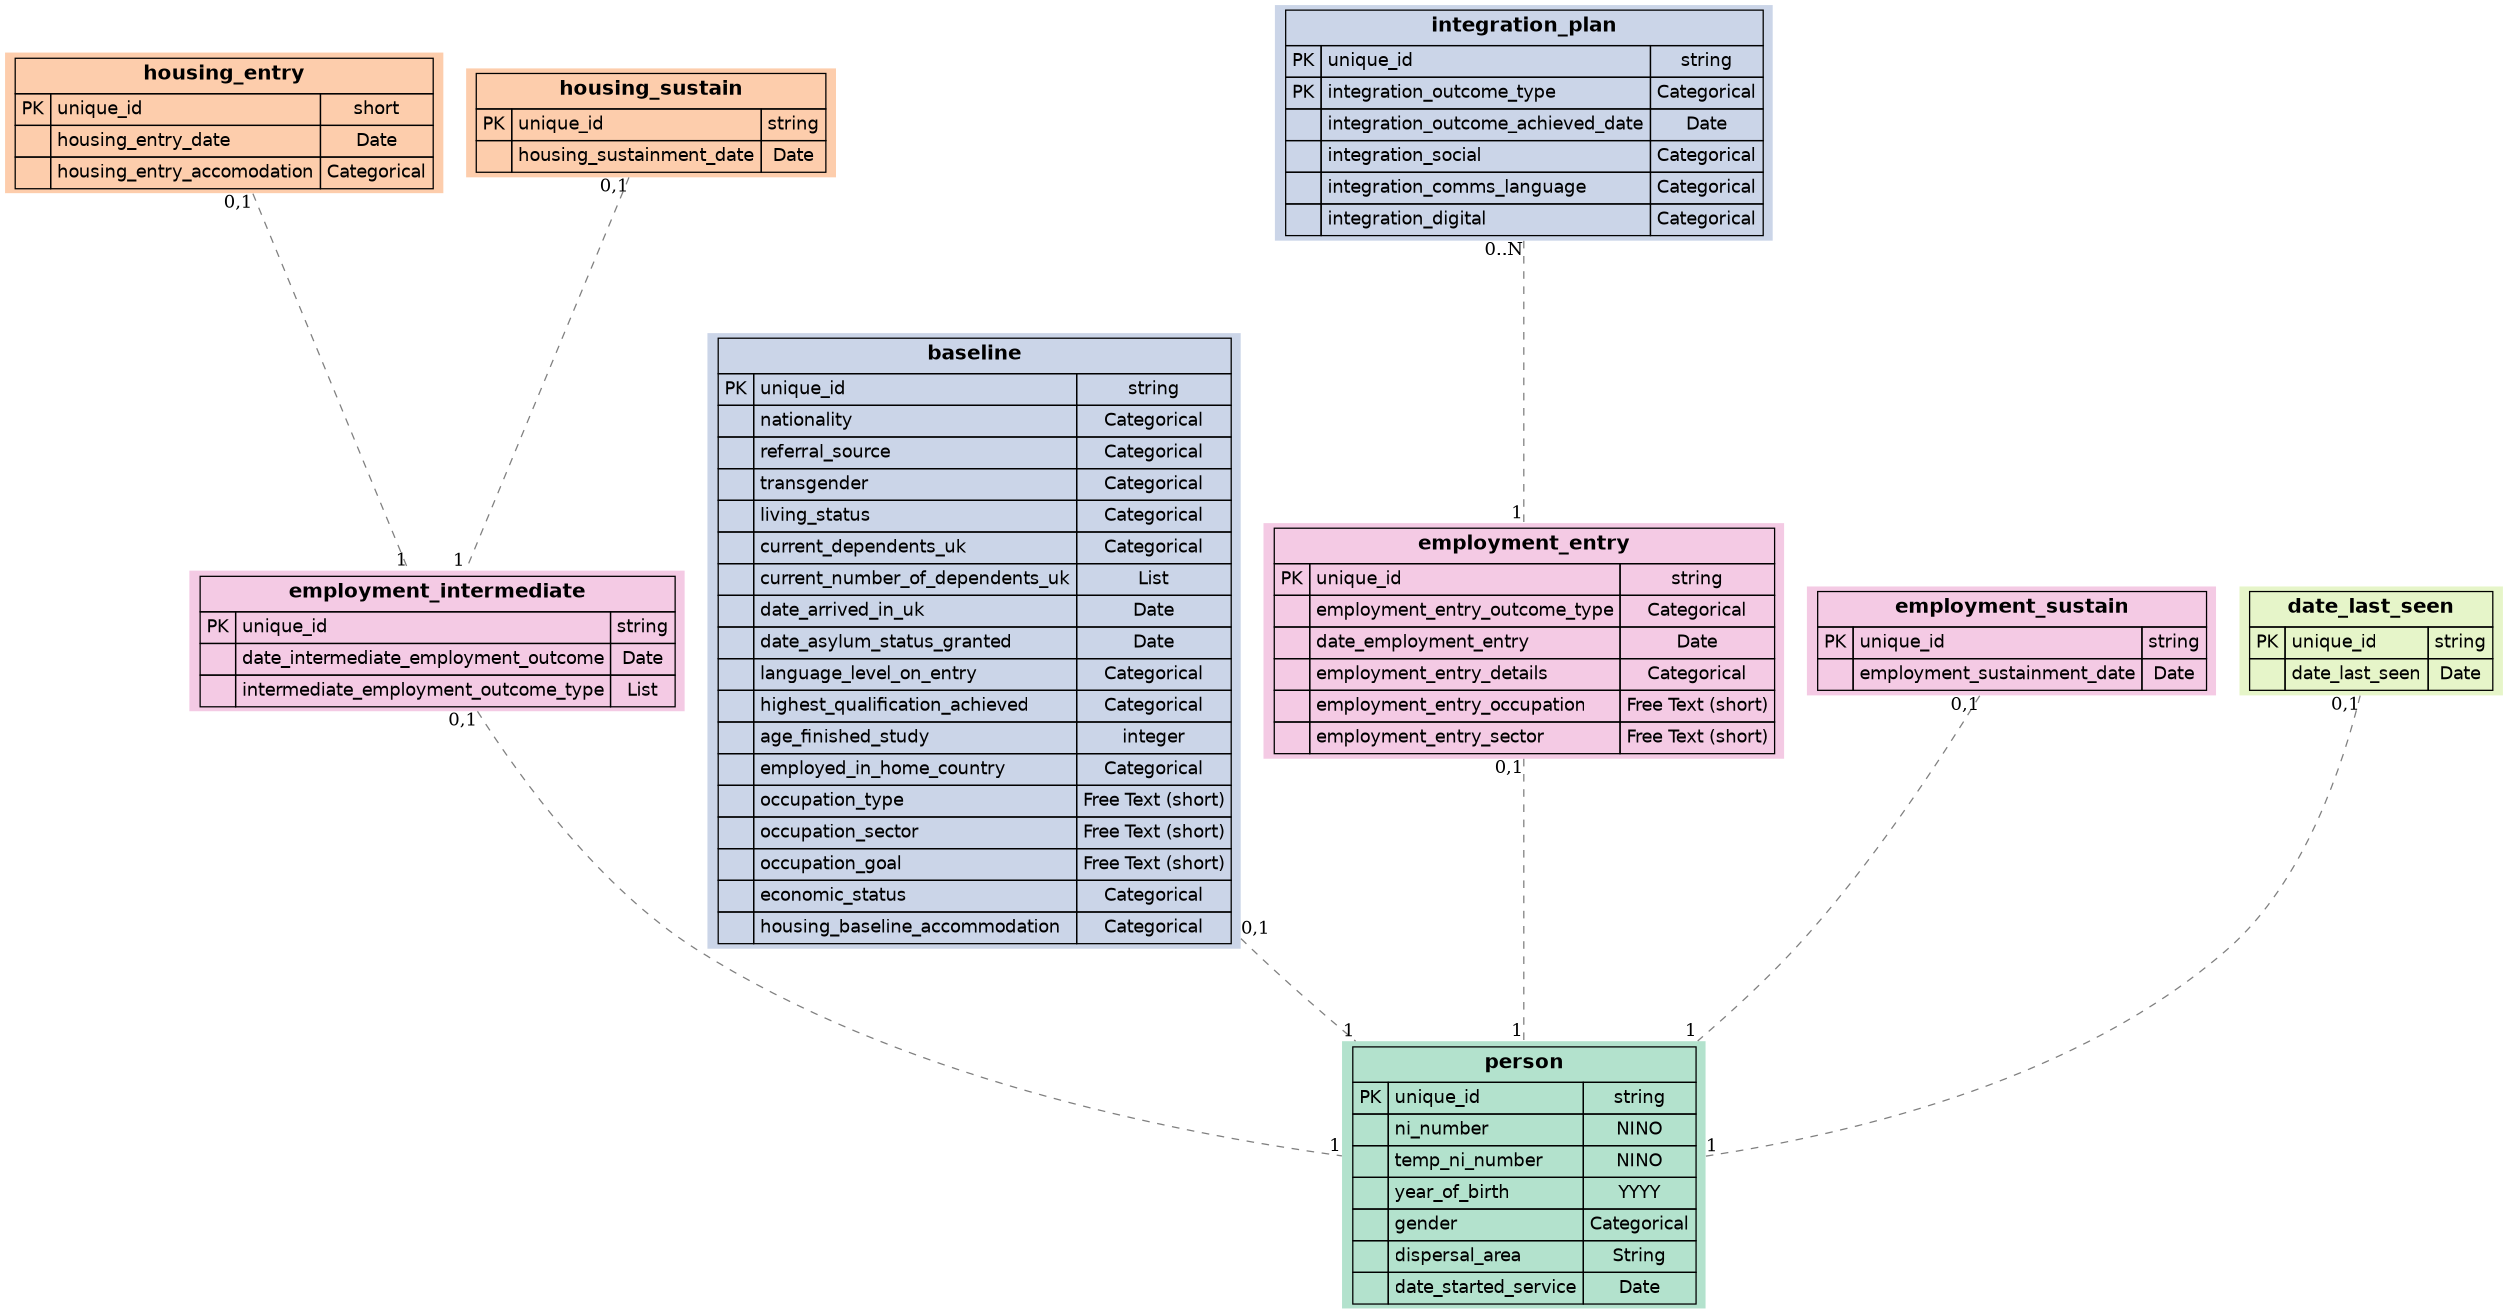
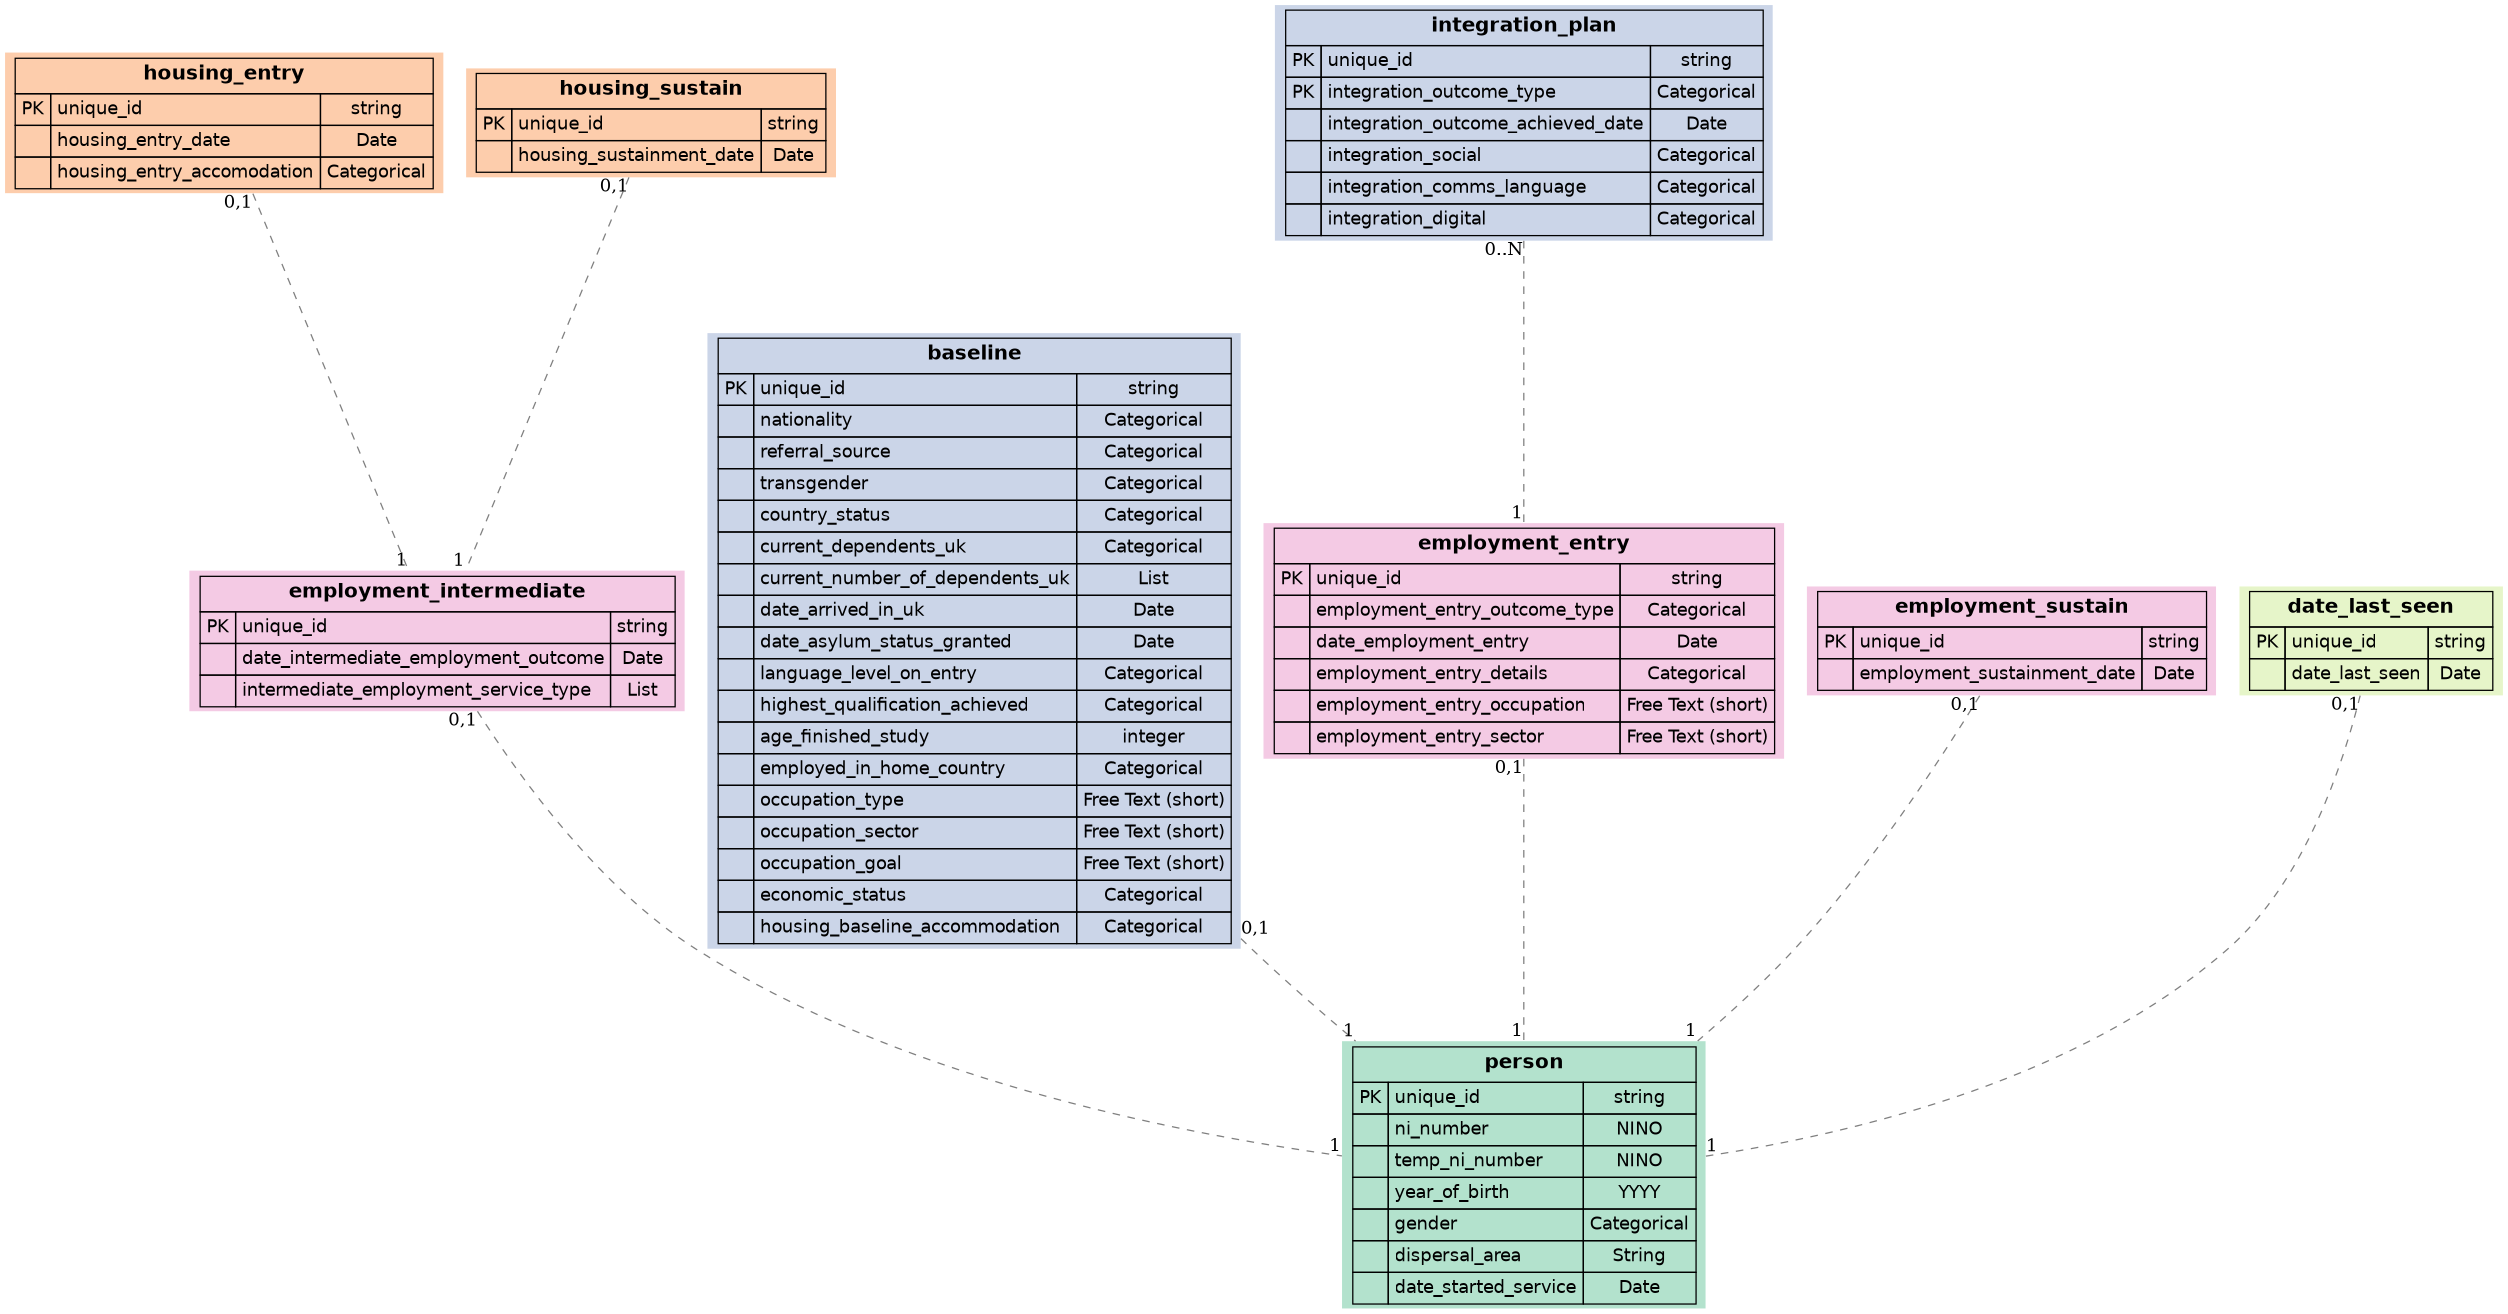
node "housing_entry": text "short" -> "string"
node "baseline": text "living_status" -> "country_status"
node "employment_intermediate": text "intermediate_employment_outcome_type" -> "intermediate_employment_service_type"
